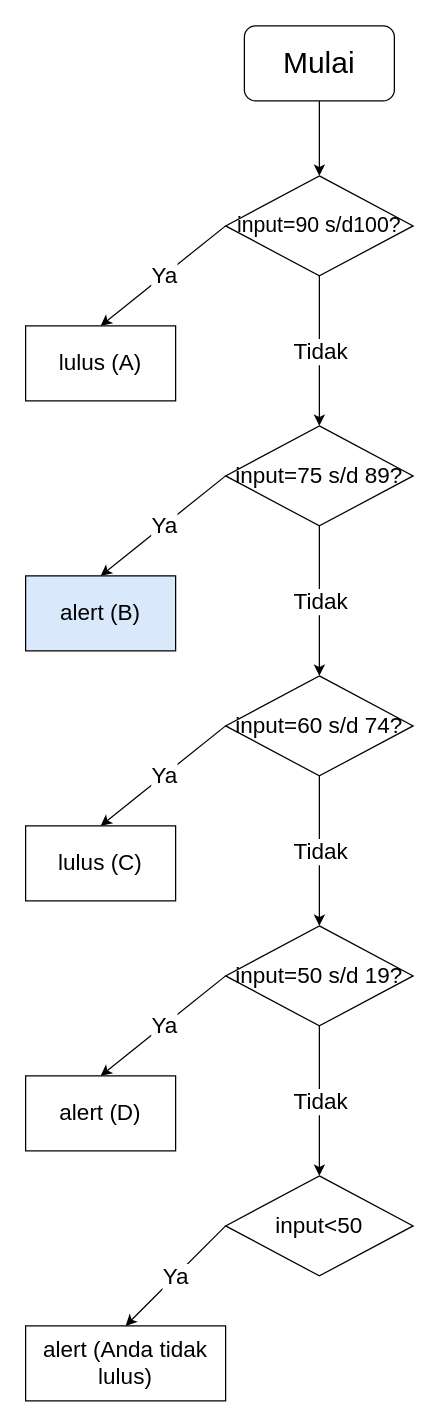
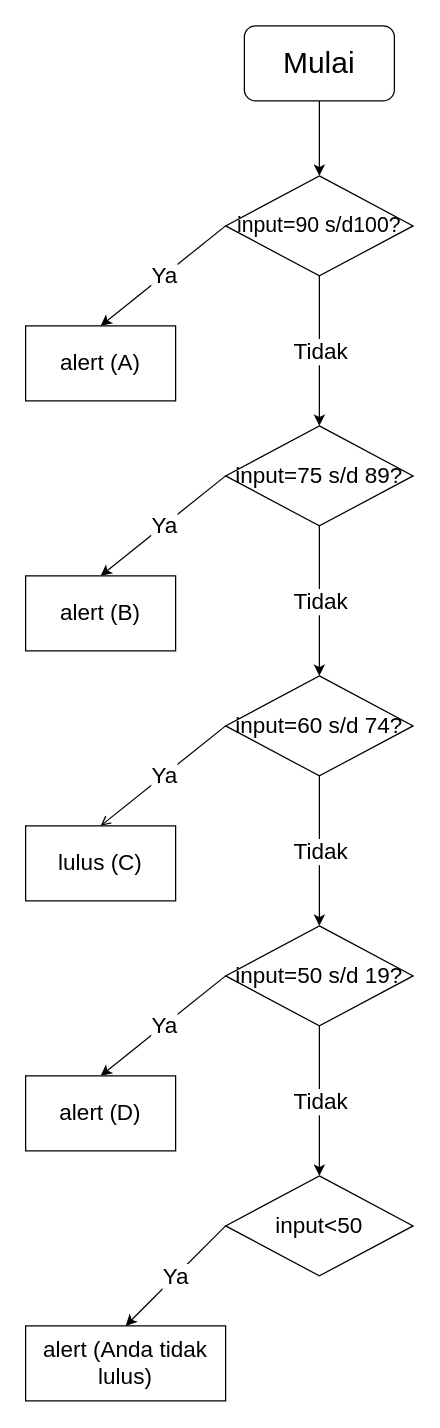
node "lulus (A)": label "lulus (A)" -> "alert (A)"
node "alert (B)": fillcolor #dae8fc -> #ffffff
edge "input=60 s/d 74?" -> "lulus (C)": arrowhead classic -> open
